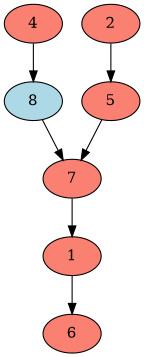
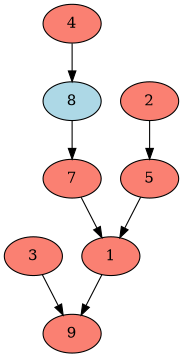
edge "5" -> "7": now "5" -> "1"
node "3": added
node "6": label "6" -> "9"
